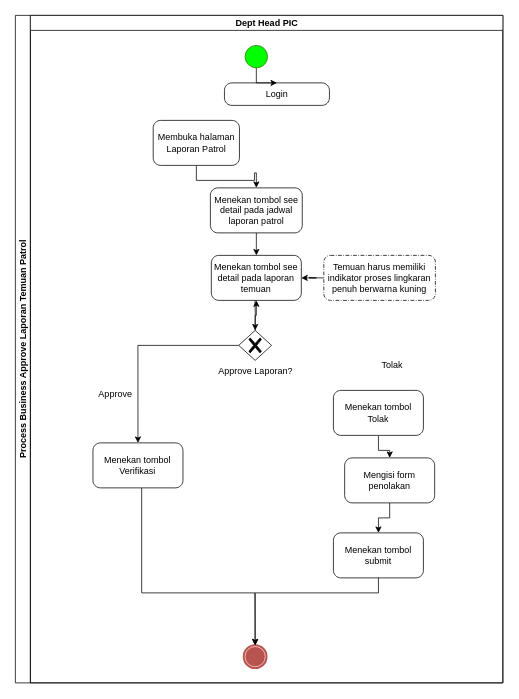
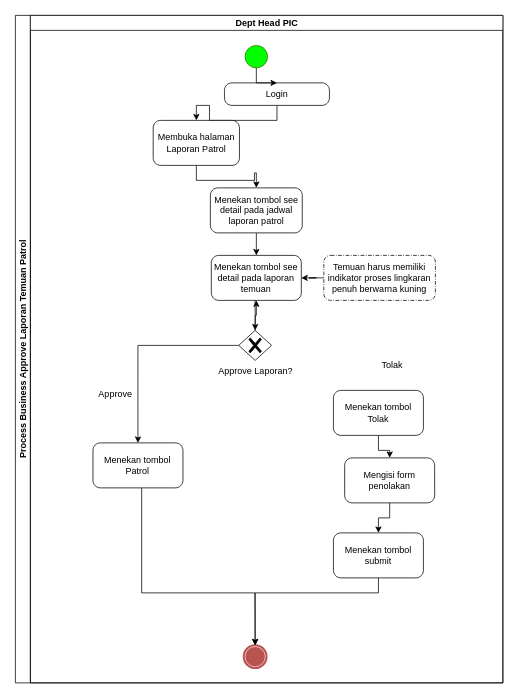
edge "Login" -> "Membuka halaman Laporan Patrol": added
node "Menekan tombol Verifikasi": label "Menekan tombol Verifikasi" -> "Menekan tombol Patrol"
